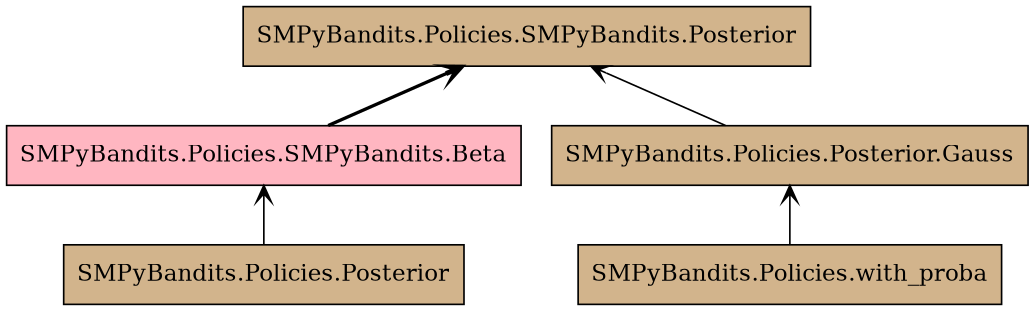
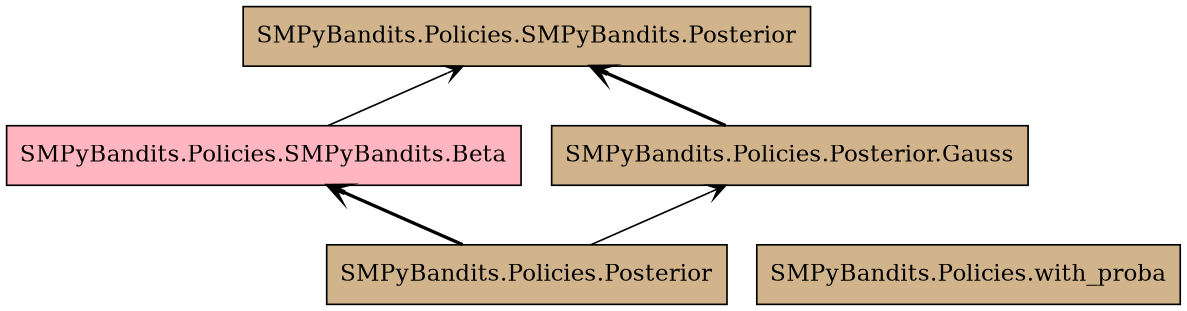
edge "SMPyBandits.Policies.SMPyBandits.Beta" -> "SMPyBandits.Policies.SMPyBandits.Posterior": style bold -> solid
edge "SMPyBandits.Policies.Posterior.Gauss" -> "SMPyBandits.Policies.SMPyBandits.Posterior": style solid -> bold
edge "SMPyBandits.Policies.Posterior" -> "SMPyBandits.Policies.SMPyBandits.Beta": style solid -> bold
edge "SMPyBandits.Policies.with_proba" -> "SMPyBandits.Policies.Posterior.Gauss": now "SMPyBandits.Policies.Posterior" -> "SMPyBandits.Policies.Posterior.Gauss"
